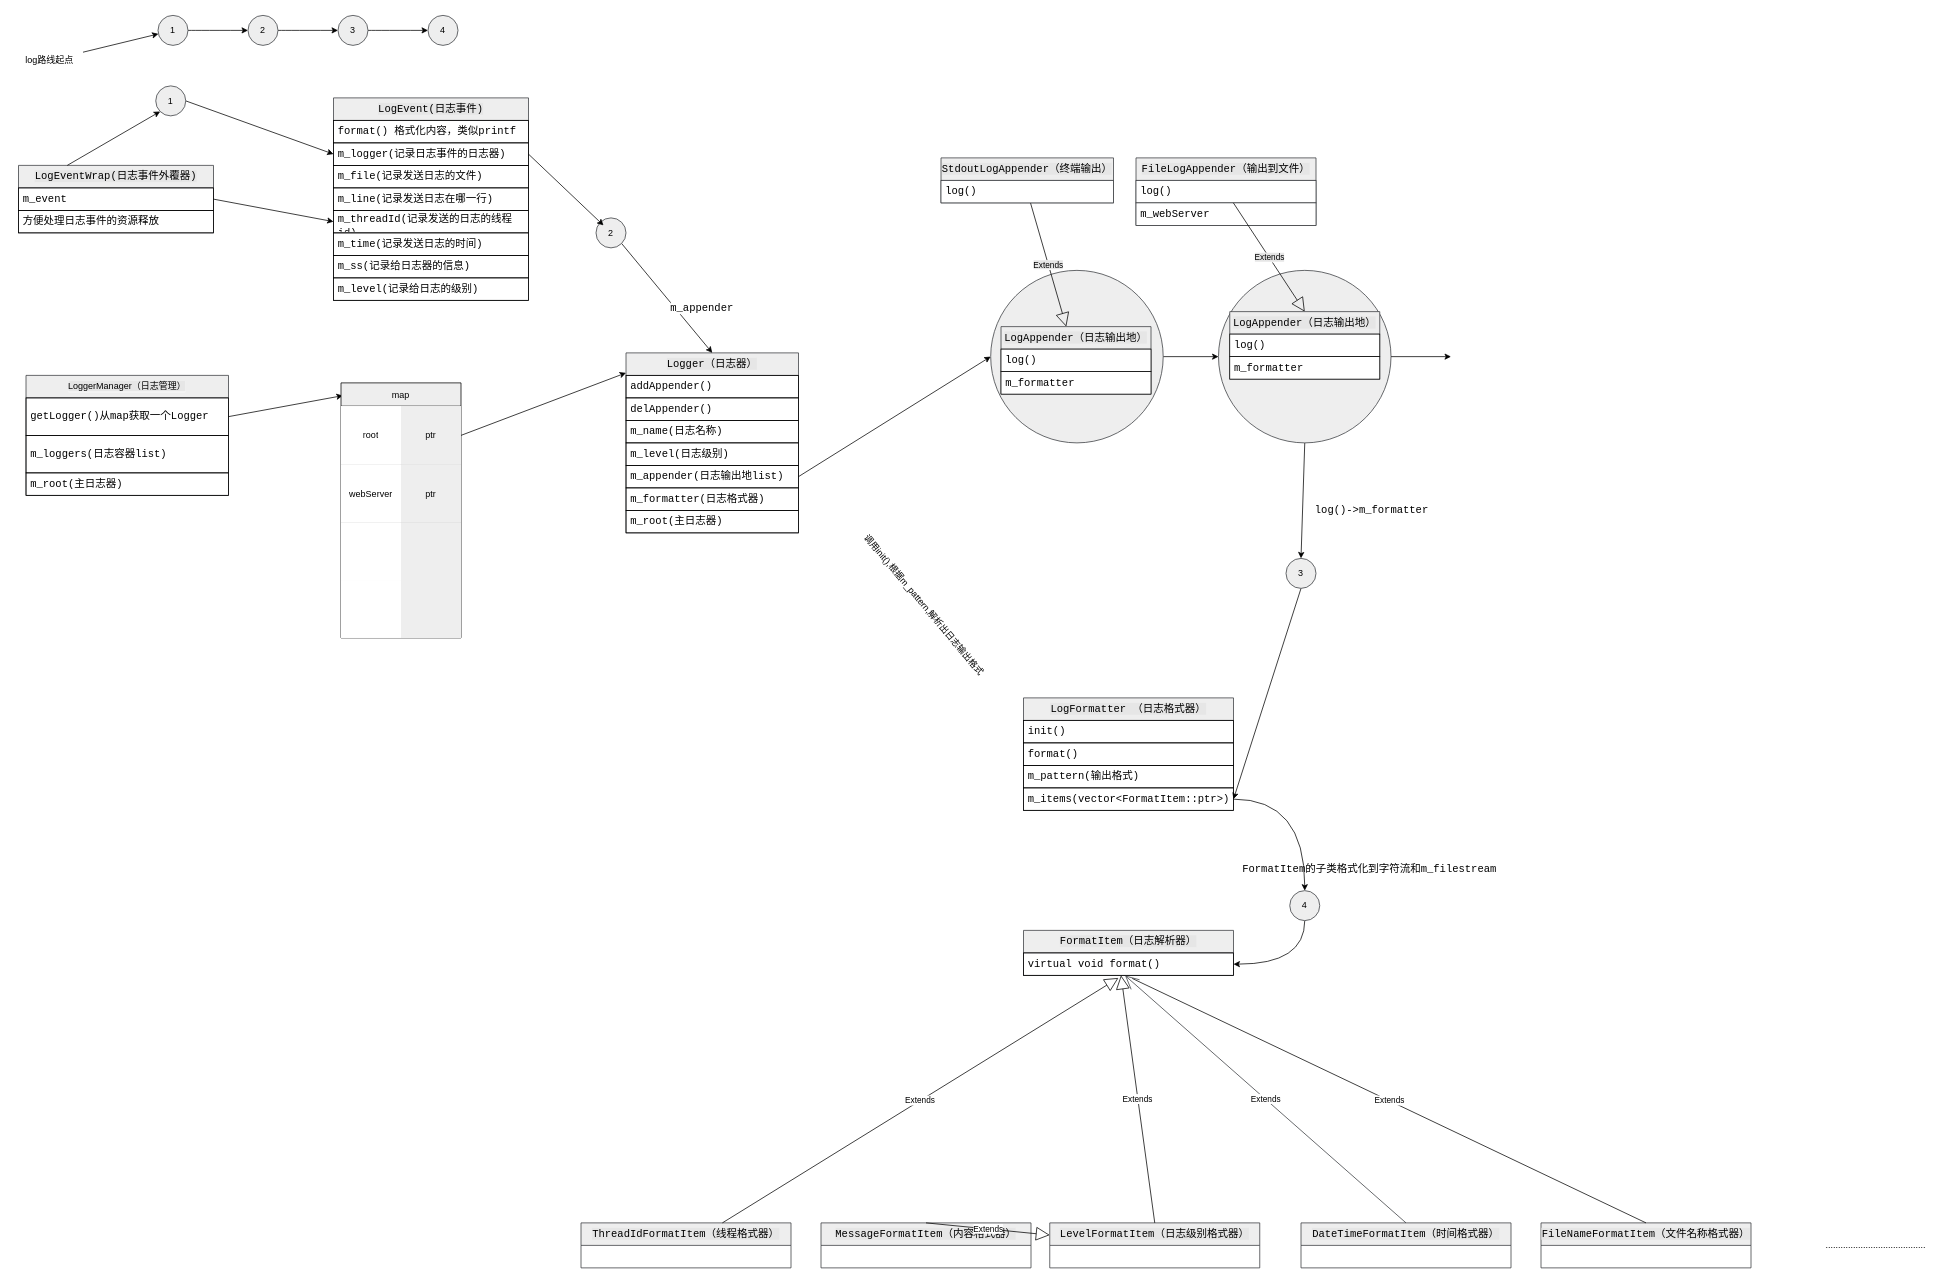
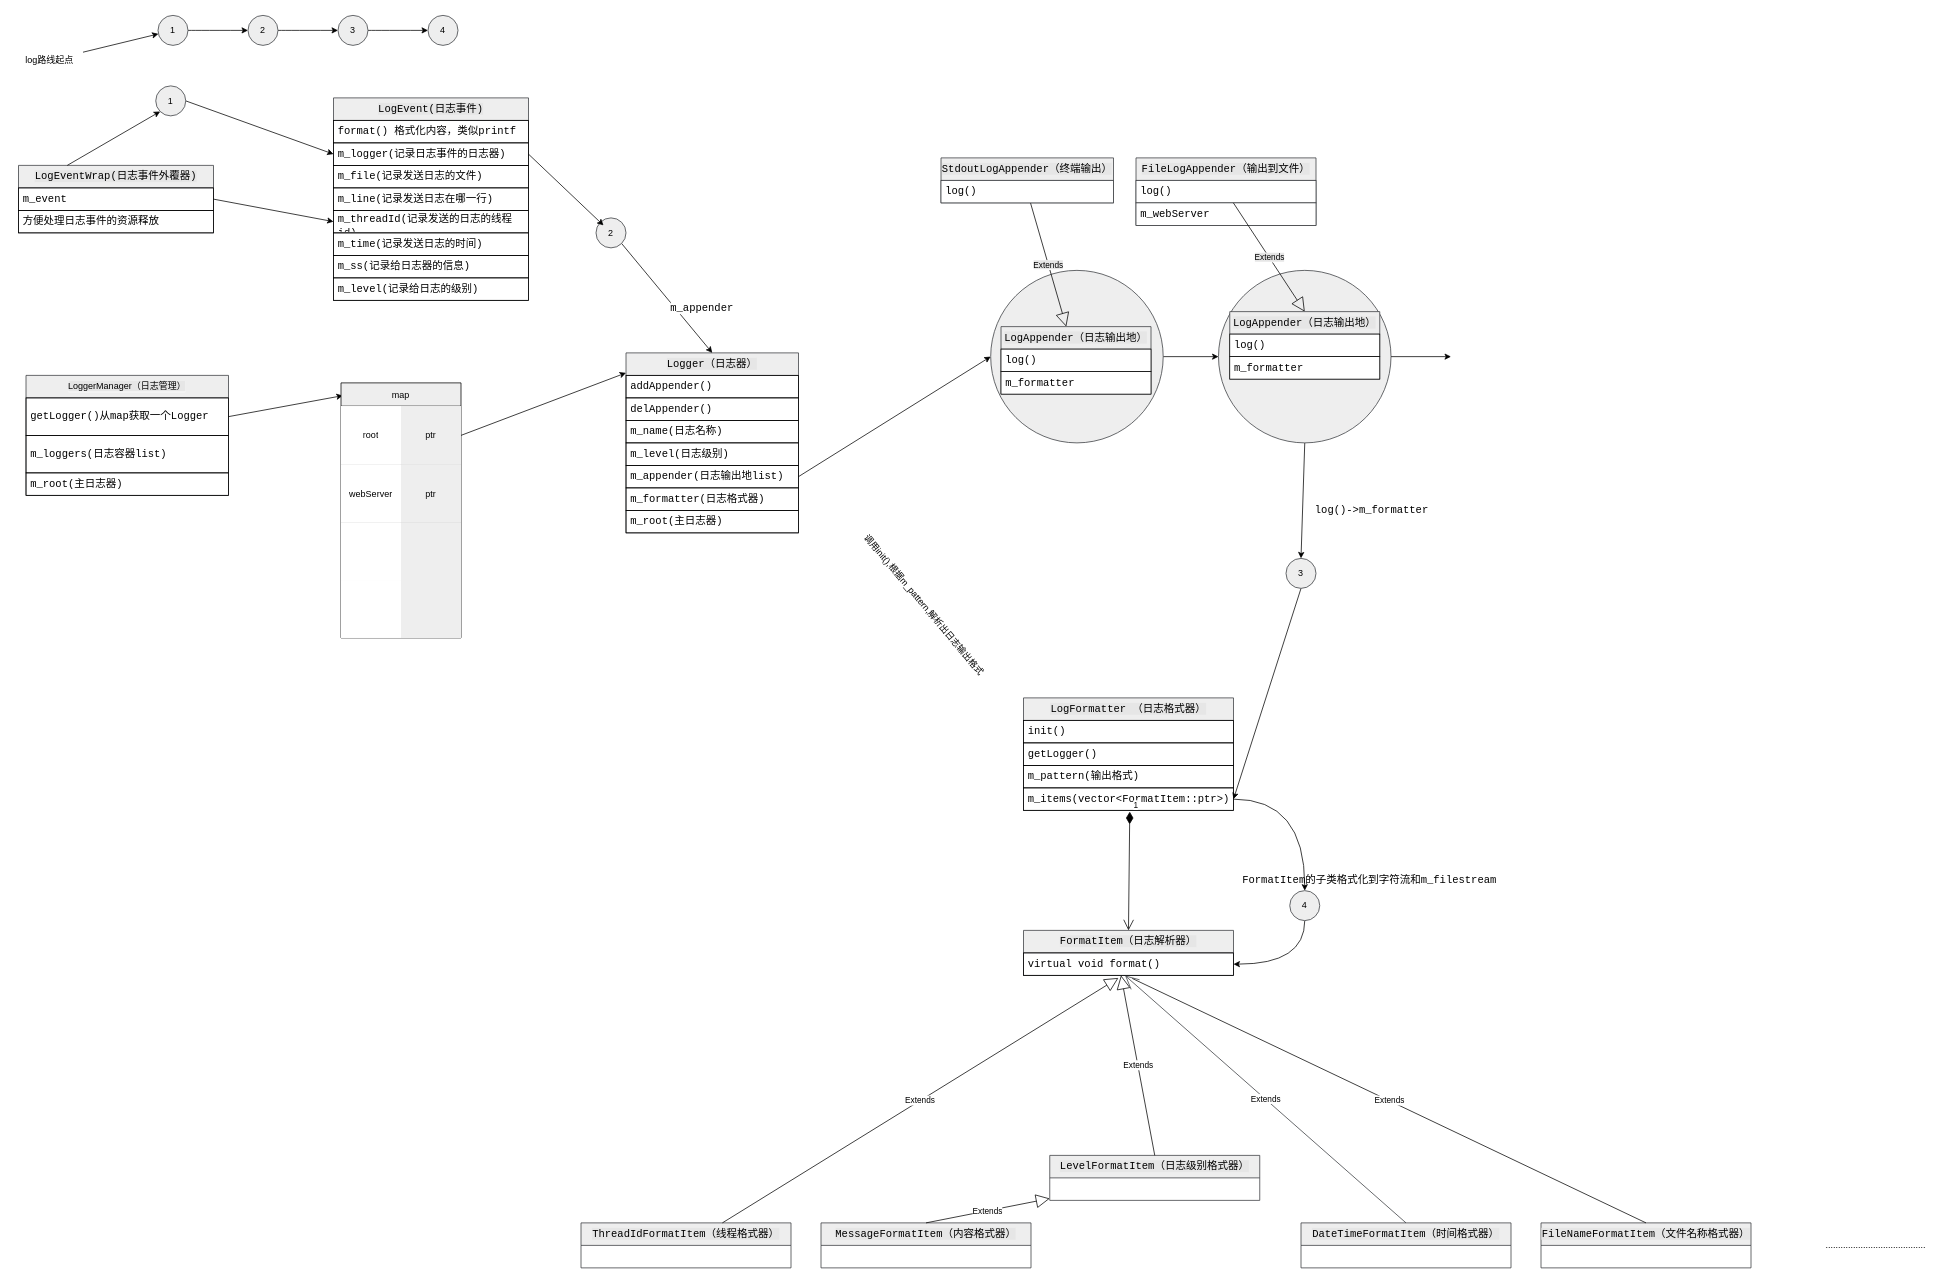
node "format()": label "format()" -> "getLogger()"
edge "m_items(vector<FormatItem::ptr>)" -- "FormatItem（日志解析器）": added, label "1"
node "FormatItem的子类格式化到字符流和m_filestream": moved (1369, 869) -> (1369, 880)
node "LevelFormatItem（日志级别格式器）": moved (1155, 1245) -> (1155, 1178)
